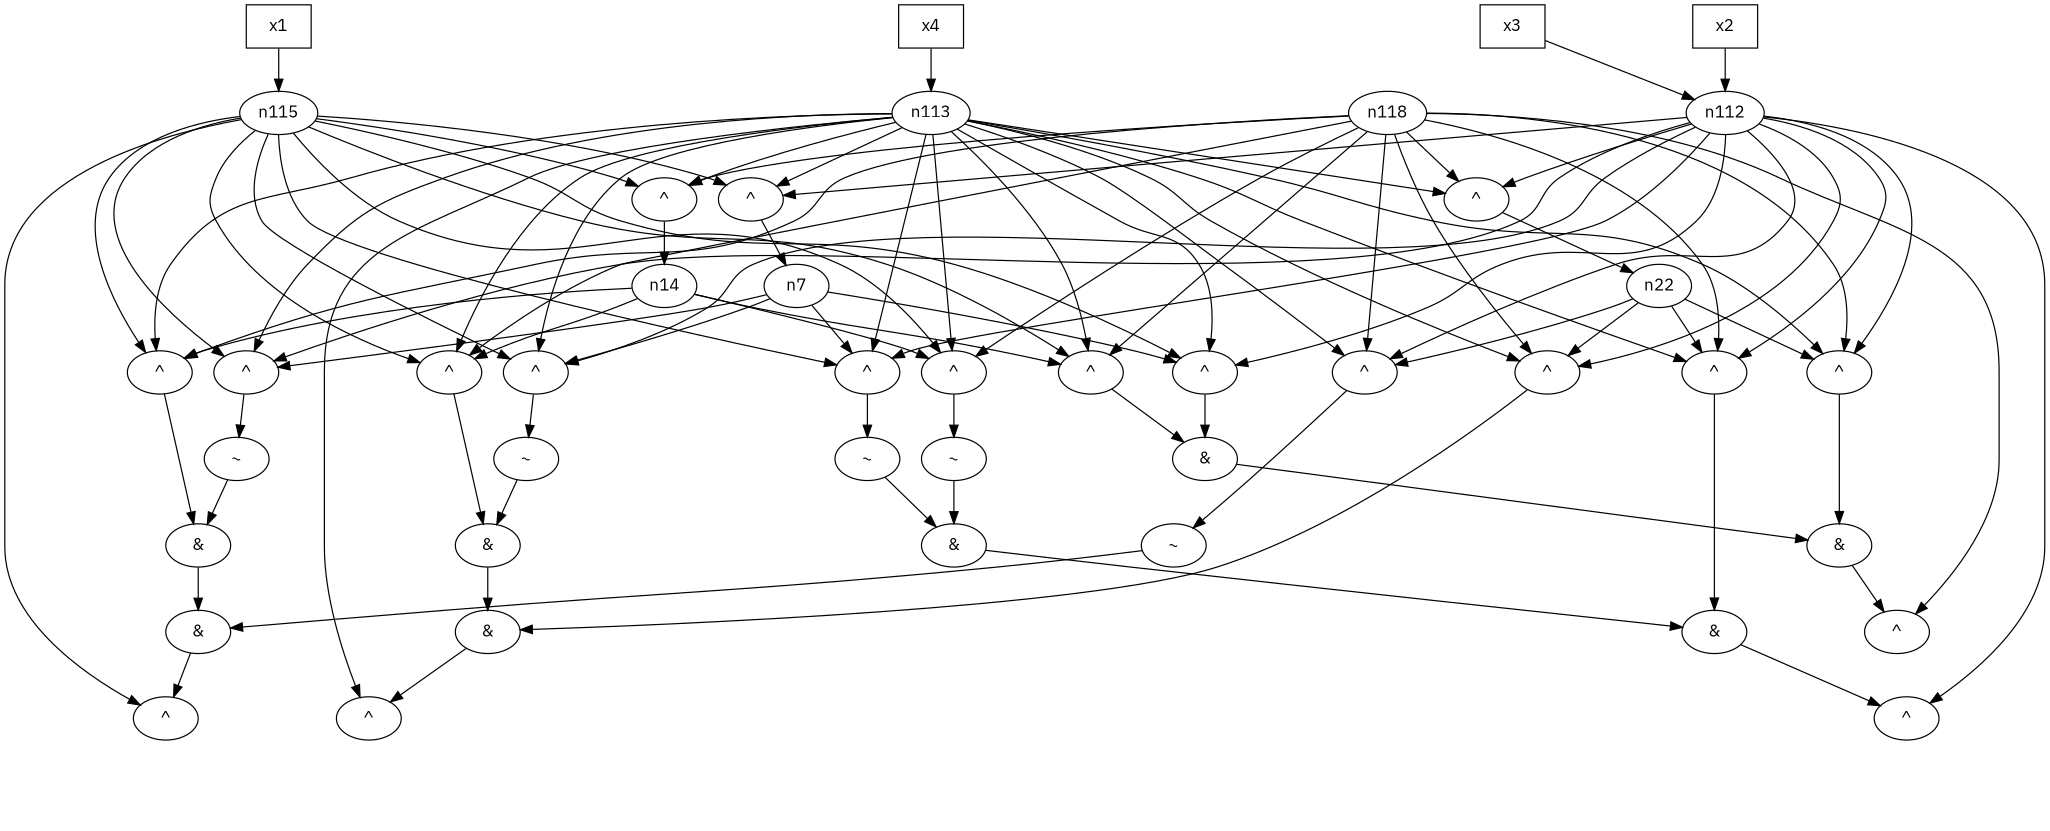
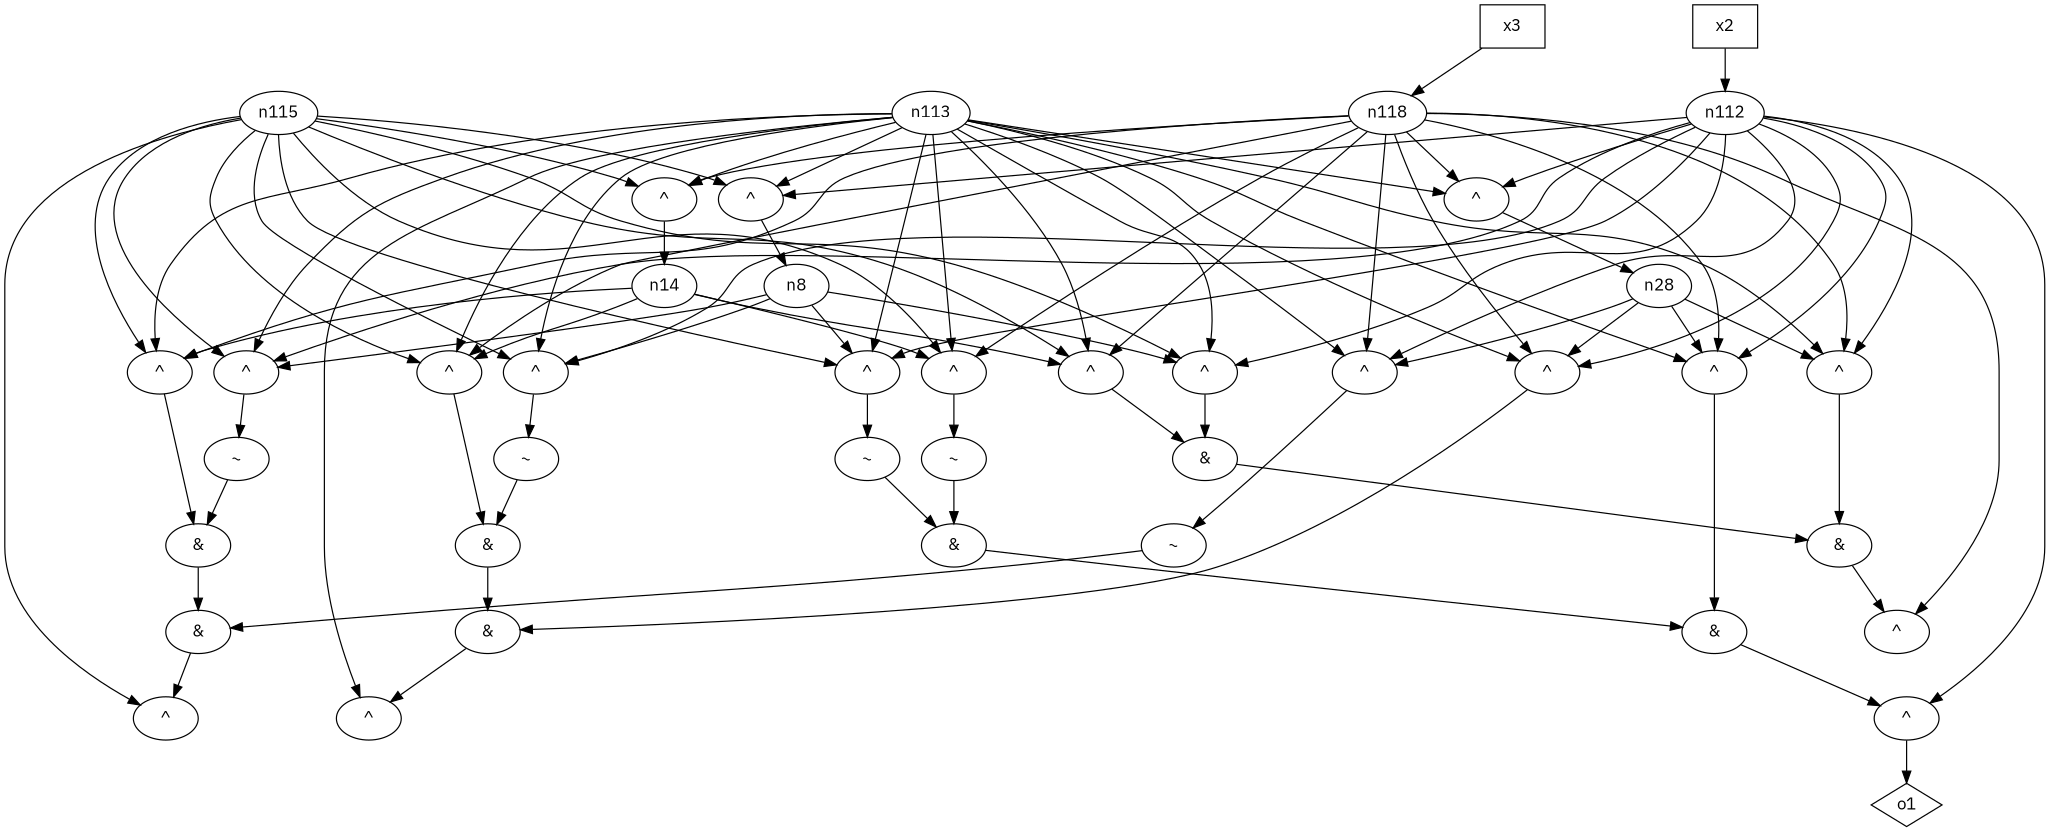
node "x1": removed
node "x4": removed
edge "x3" -> "n112": now "x3" -> "n118"
node "n7": label "n7" -> "n8"
node "n22": label "n22" -> "n28"
node "o1": added
